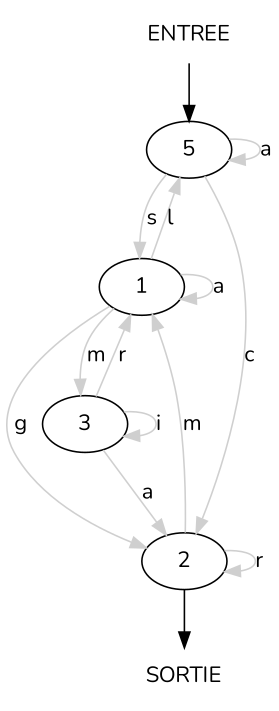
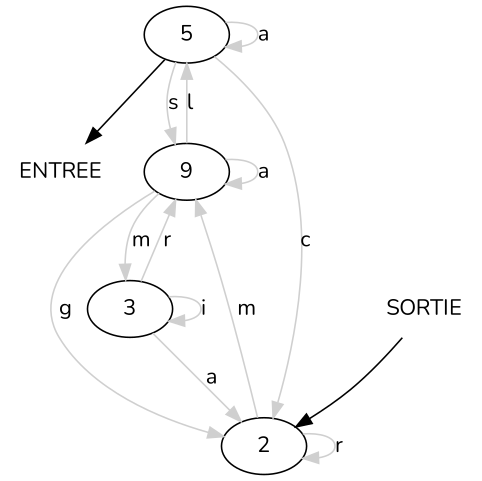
edge "ENTREE" -> "5": reversed
node "1": label "1" -> "9"
edge "2" -> "SORTIE": reversed
